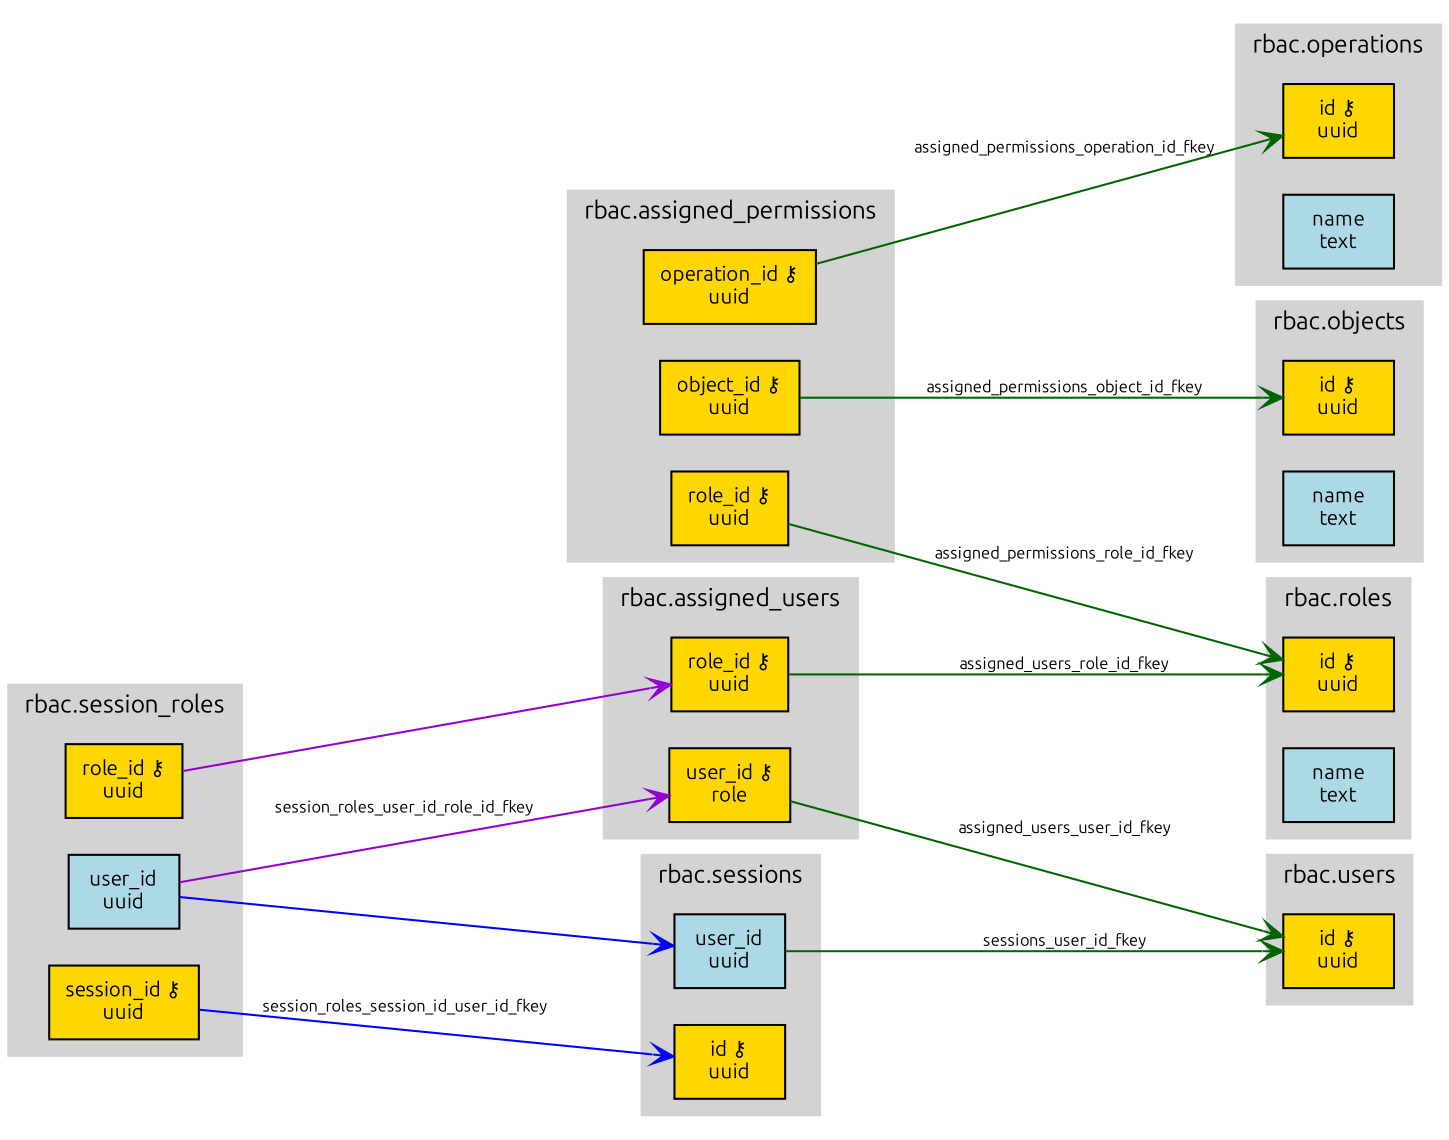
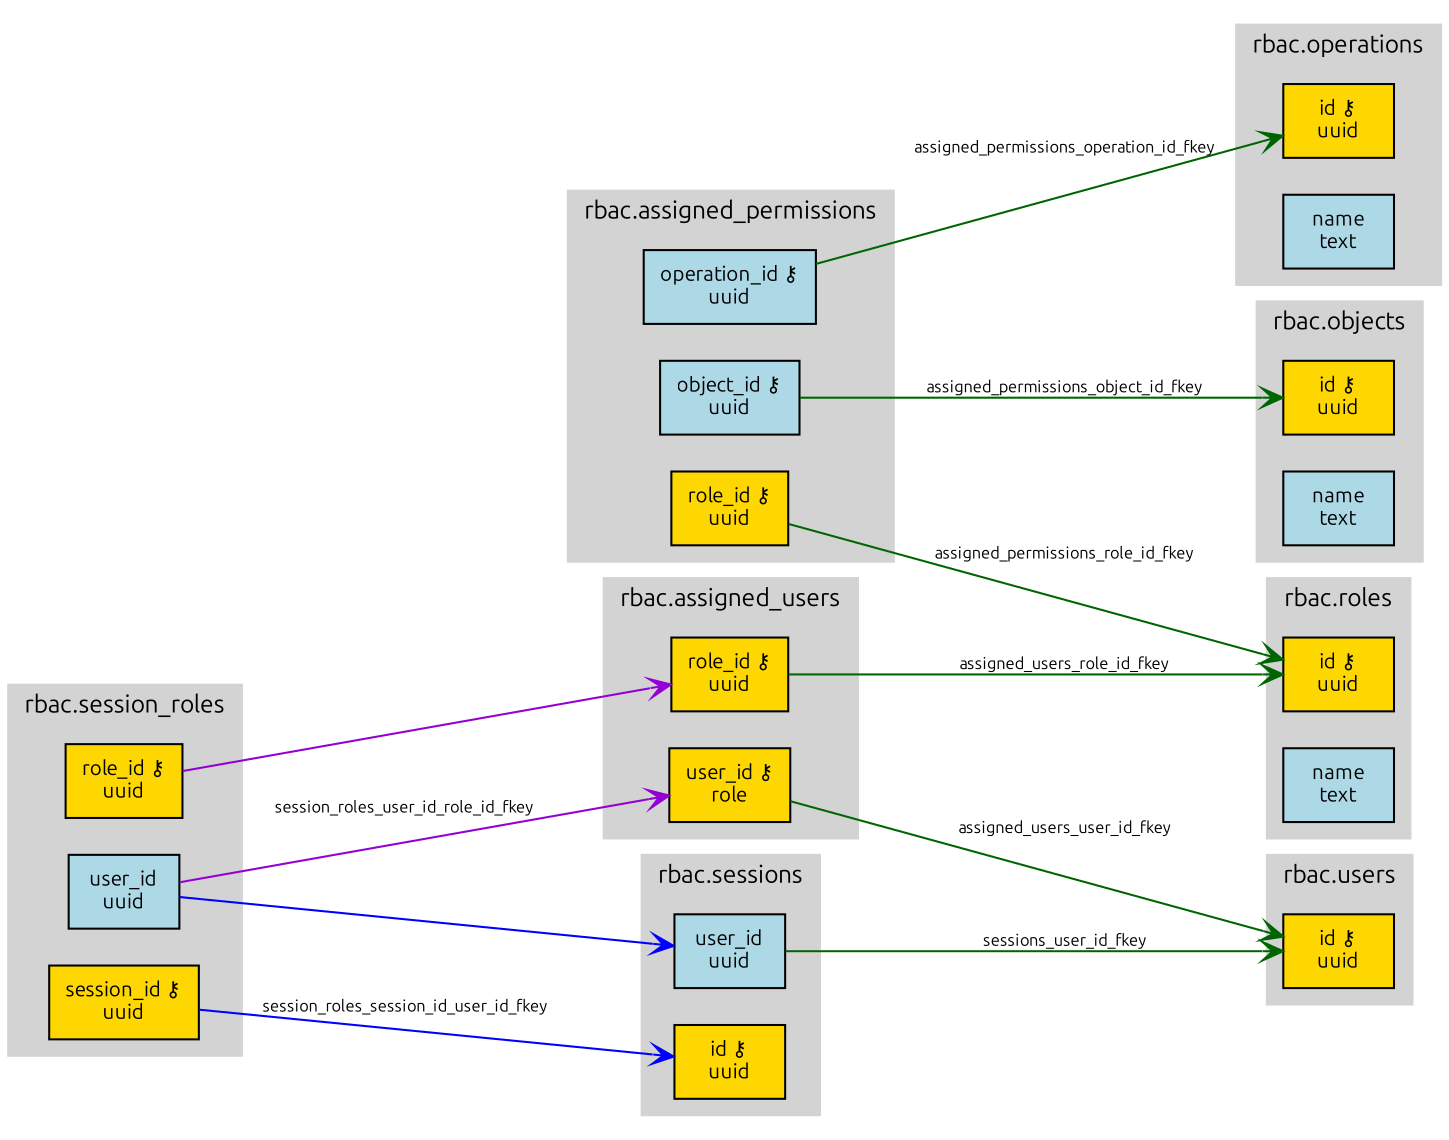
node "operation_id ⚷ uuid": fillcolor gold -> lightblue
node "object_id ⚷ uuid": fillcolor gold -> lightblue
